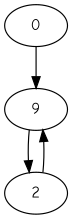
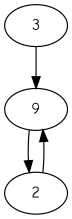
node "0": label "0" -> "3"
